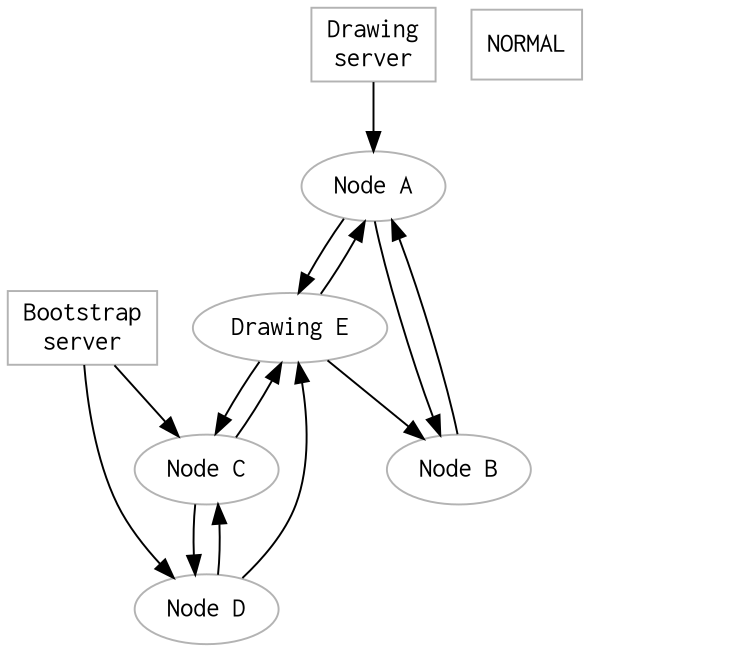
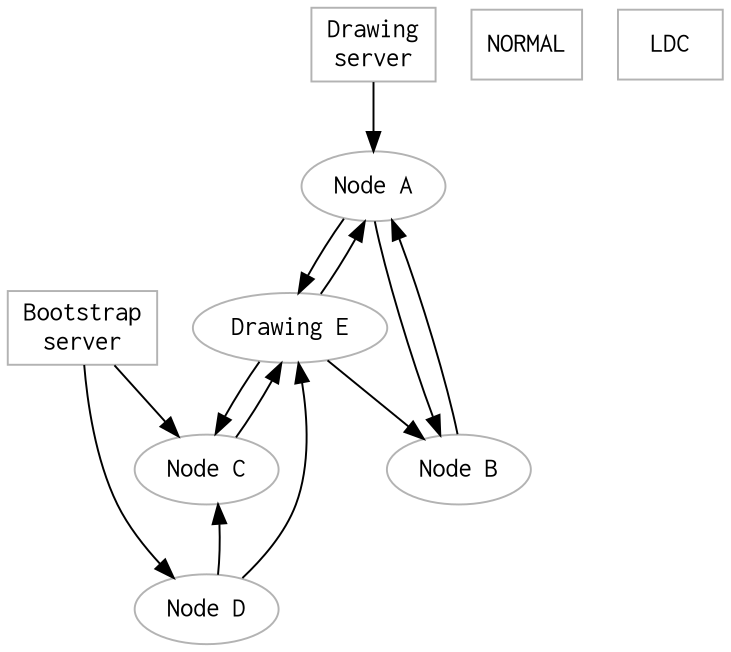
node "LDC": added
edge "Node C" -> "Node D": removed
